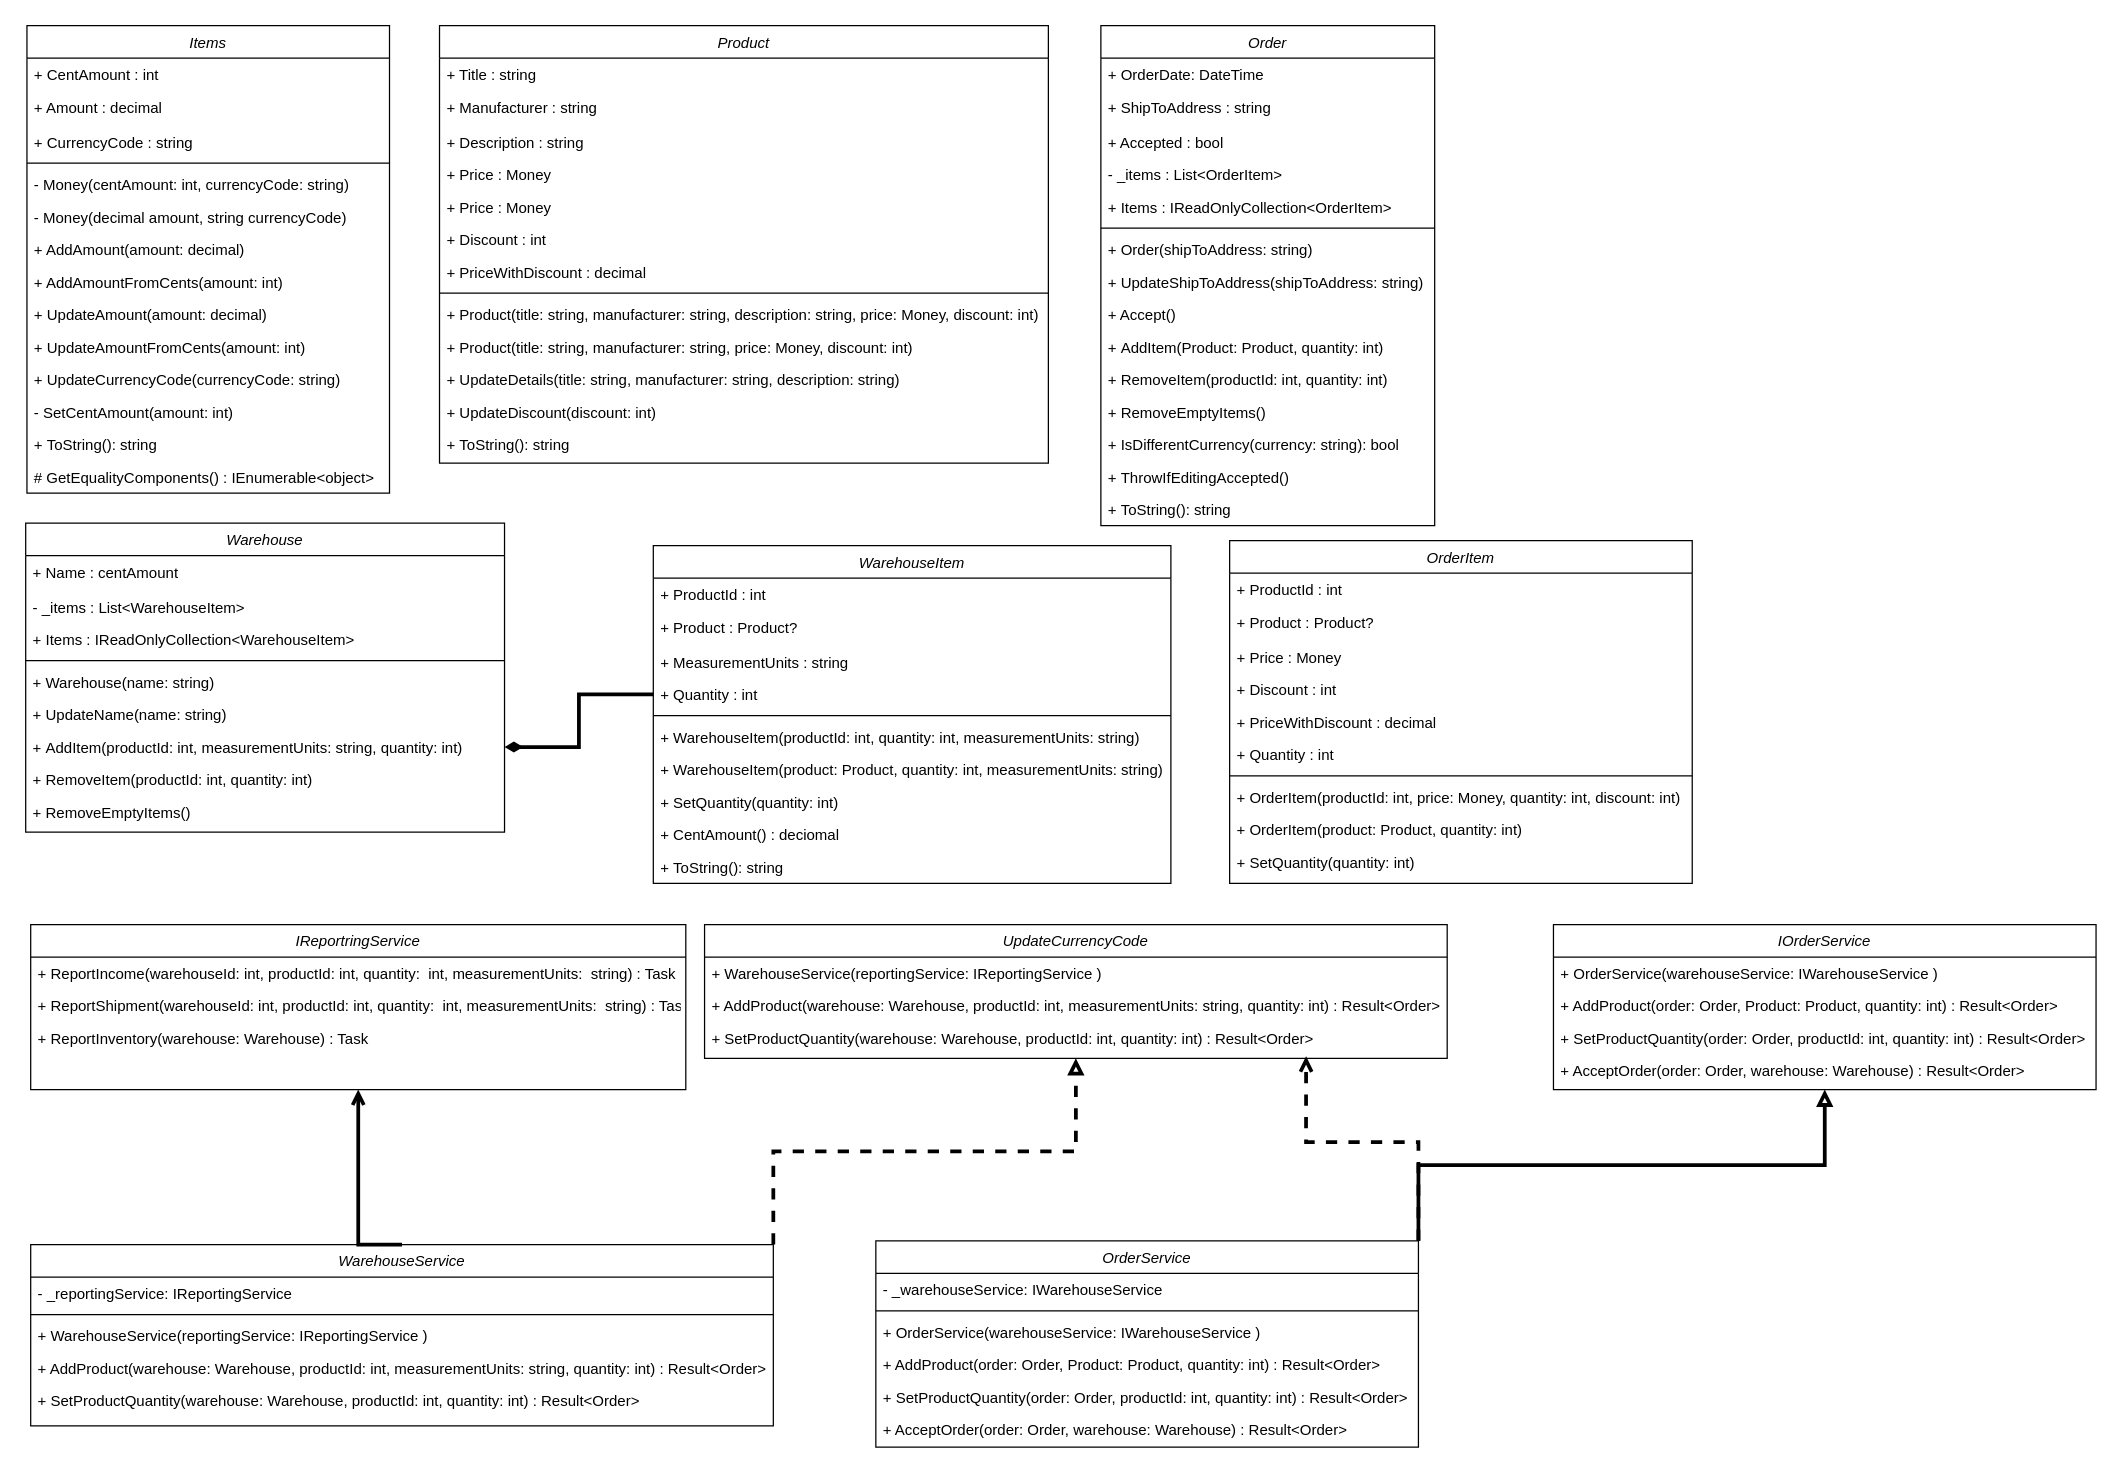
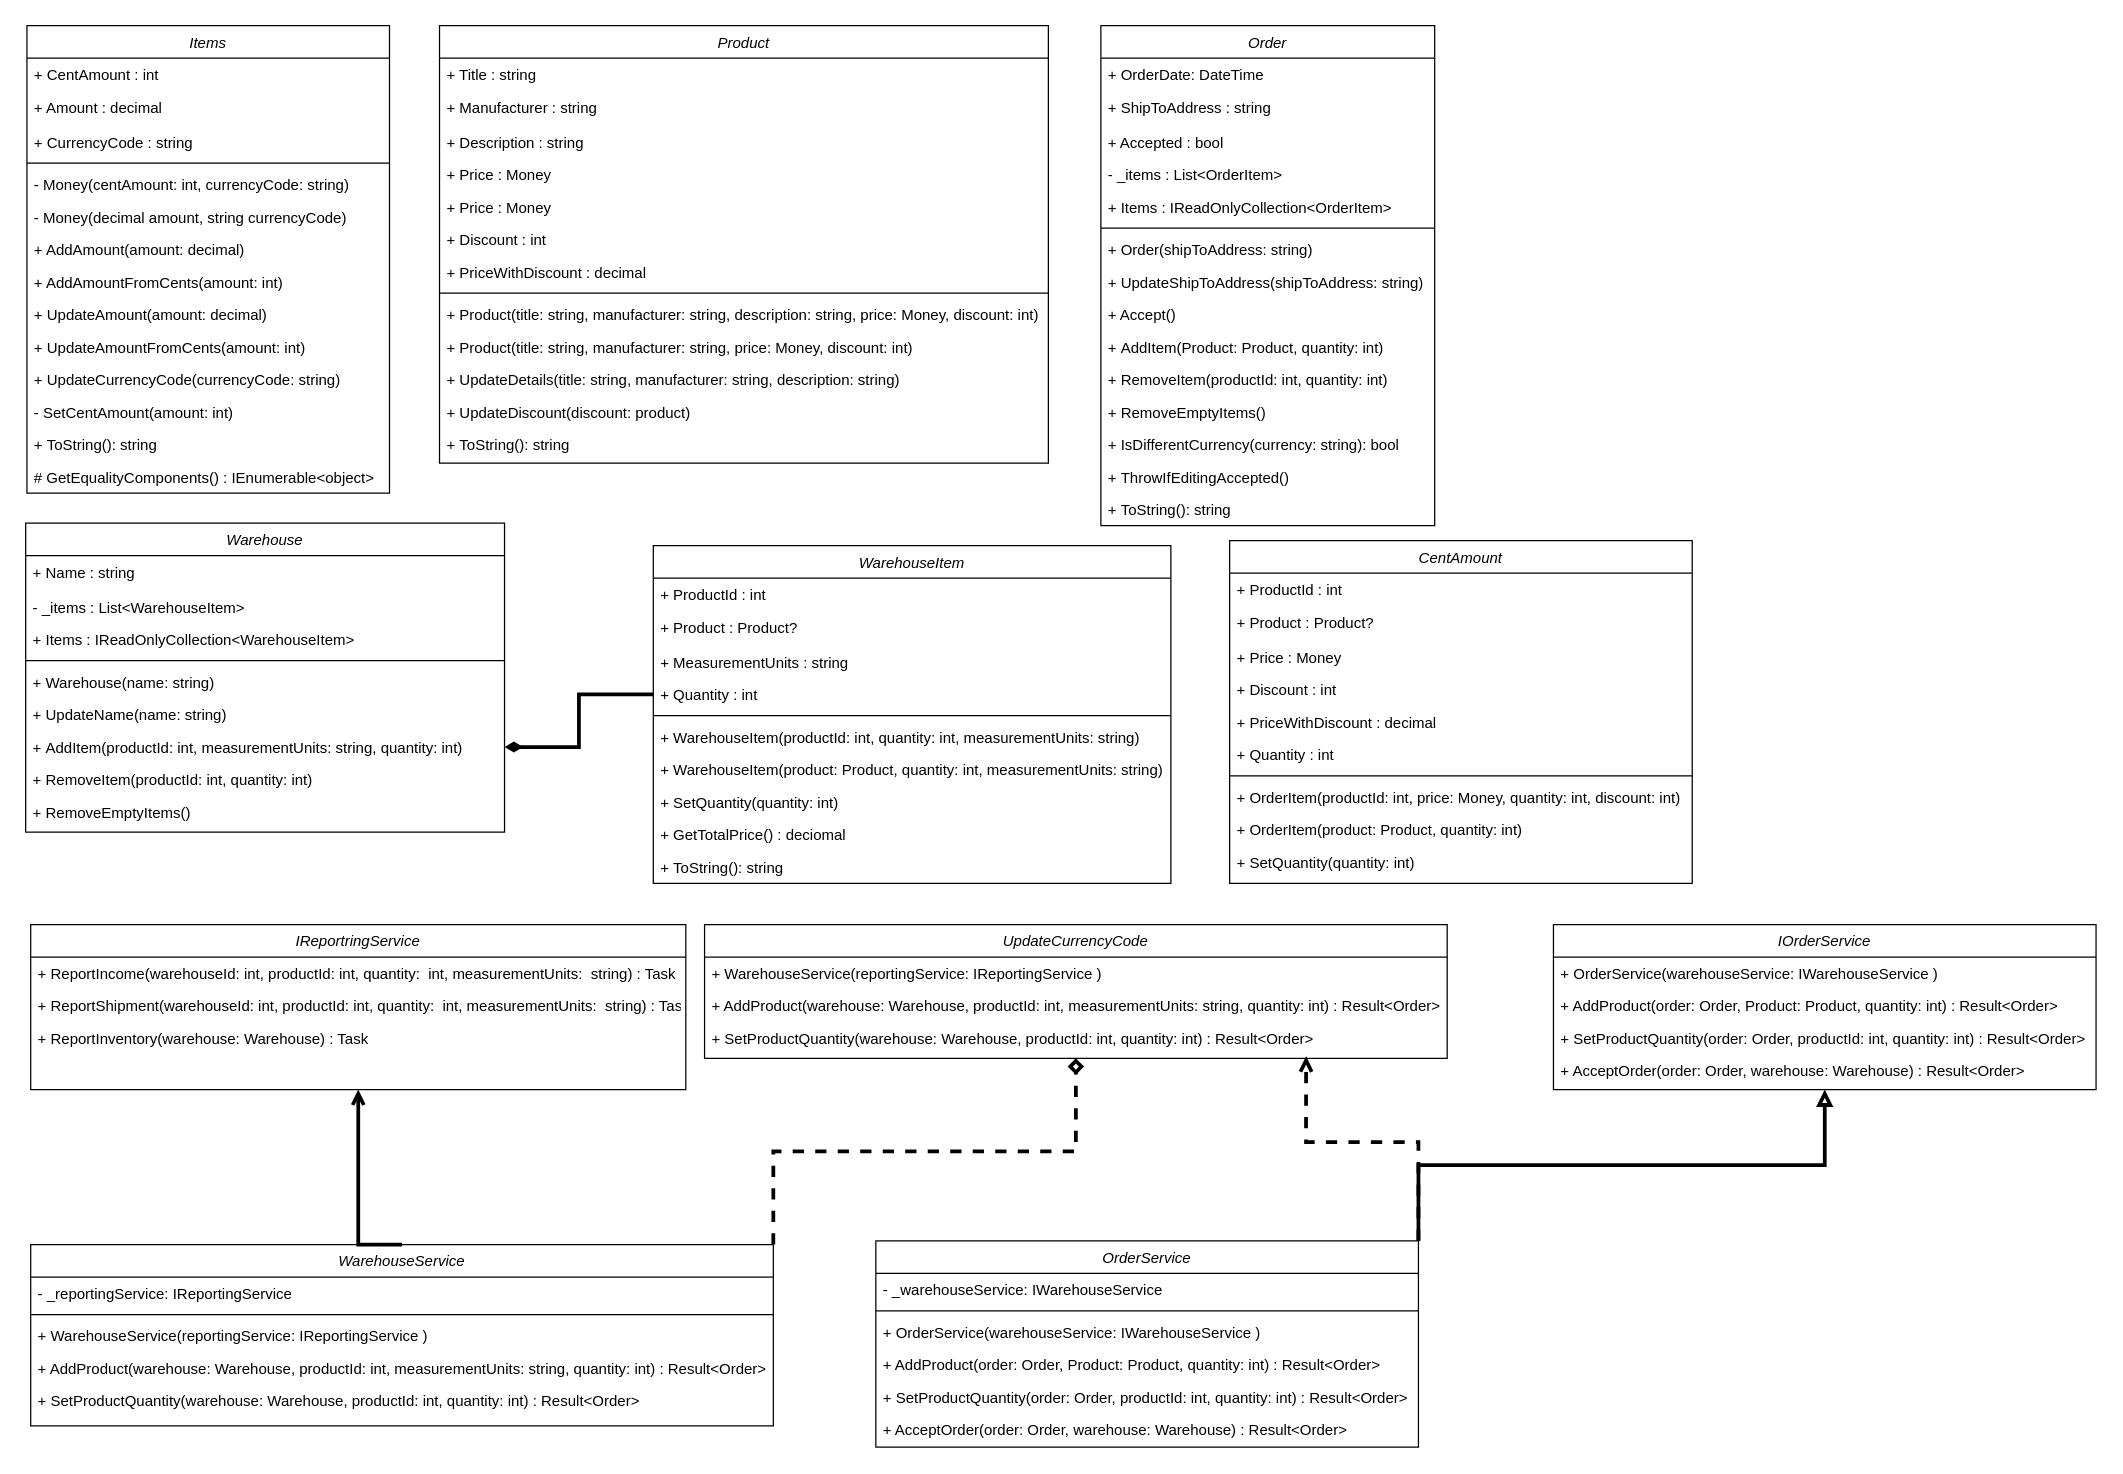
node "+ UpdateDiscount(discount: int)": label "+ UpdateDiscount(discount: int)" -> "+ UpdateDiscount(discount: product)"
node "OrderItem": label "OrderItem" -> "CentAmount"
node "+ Name : centAmount": label "+ Name : centAmount" -> "+ Name : string"
node "+ CentAmount() : deciomal": label "+ CentAmount() : deciomal" -> "+ GetTotalPrice() : deciomal"
edge "WarehouseService" -> "UpdateCurrencyCode": arrowhead block -> diamond
